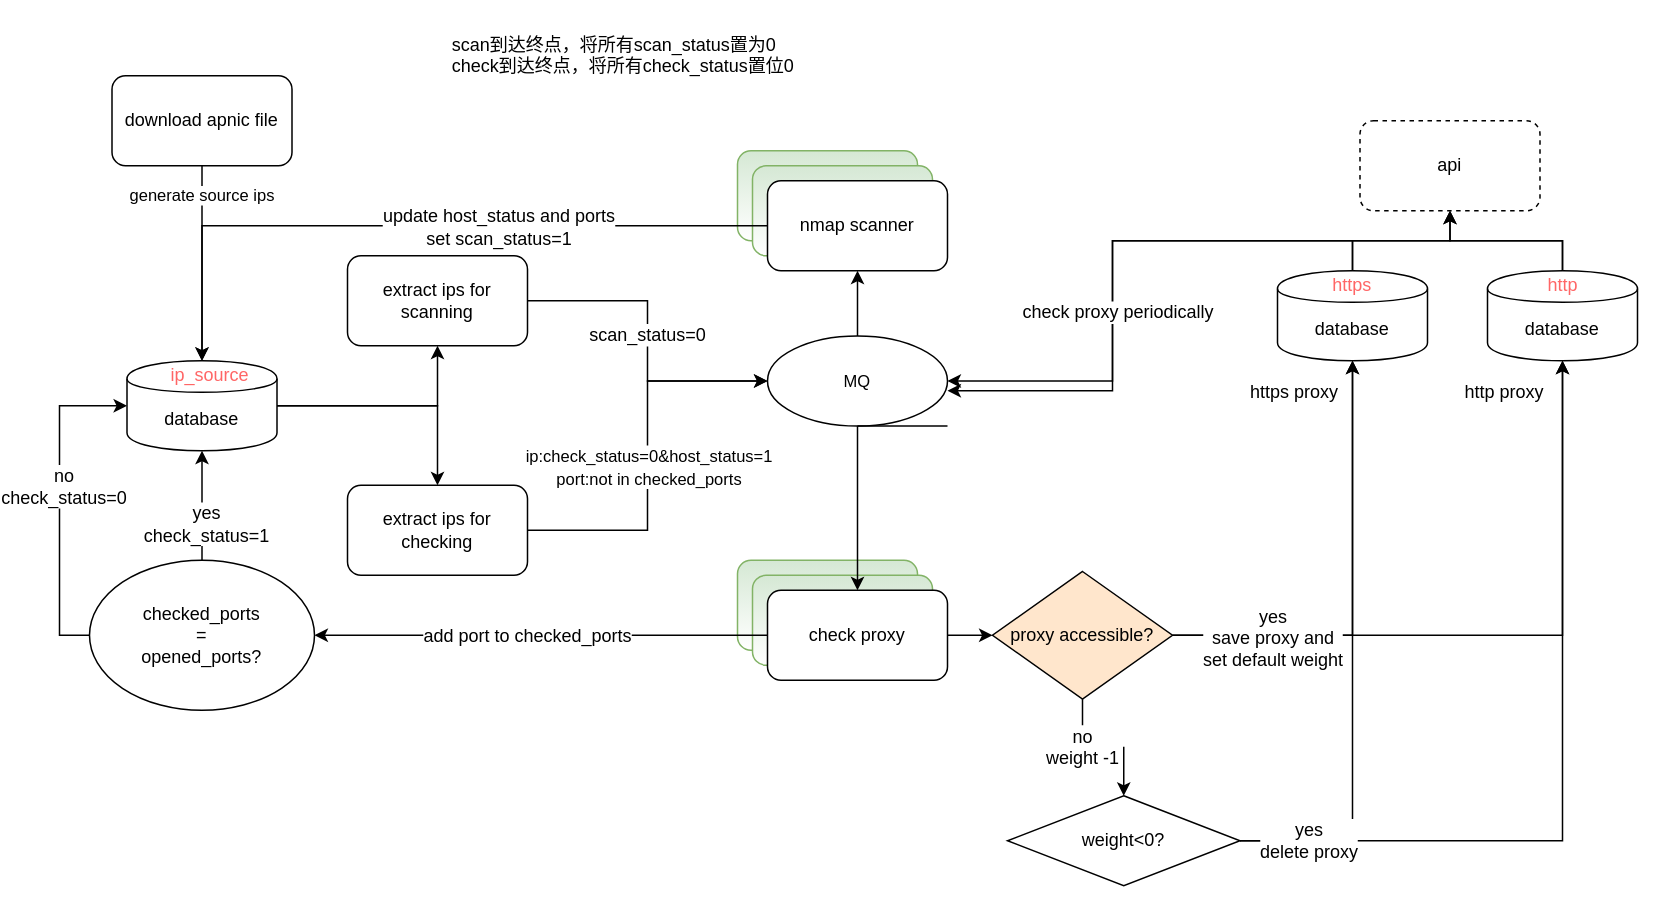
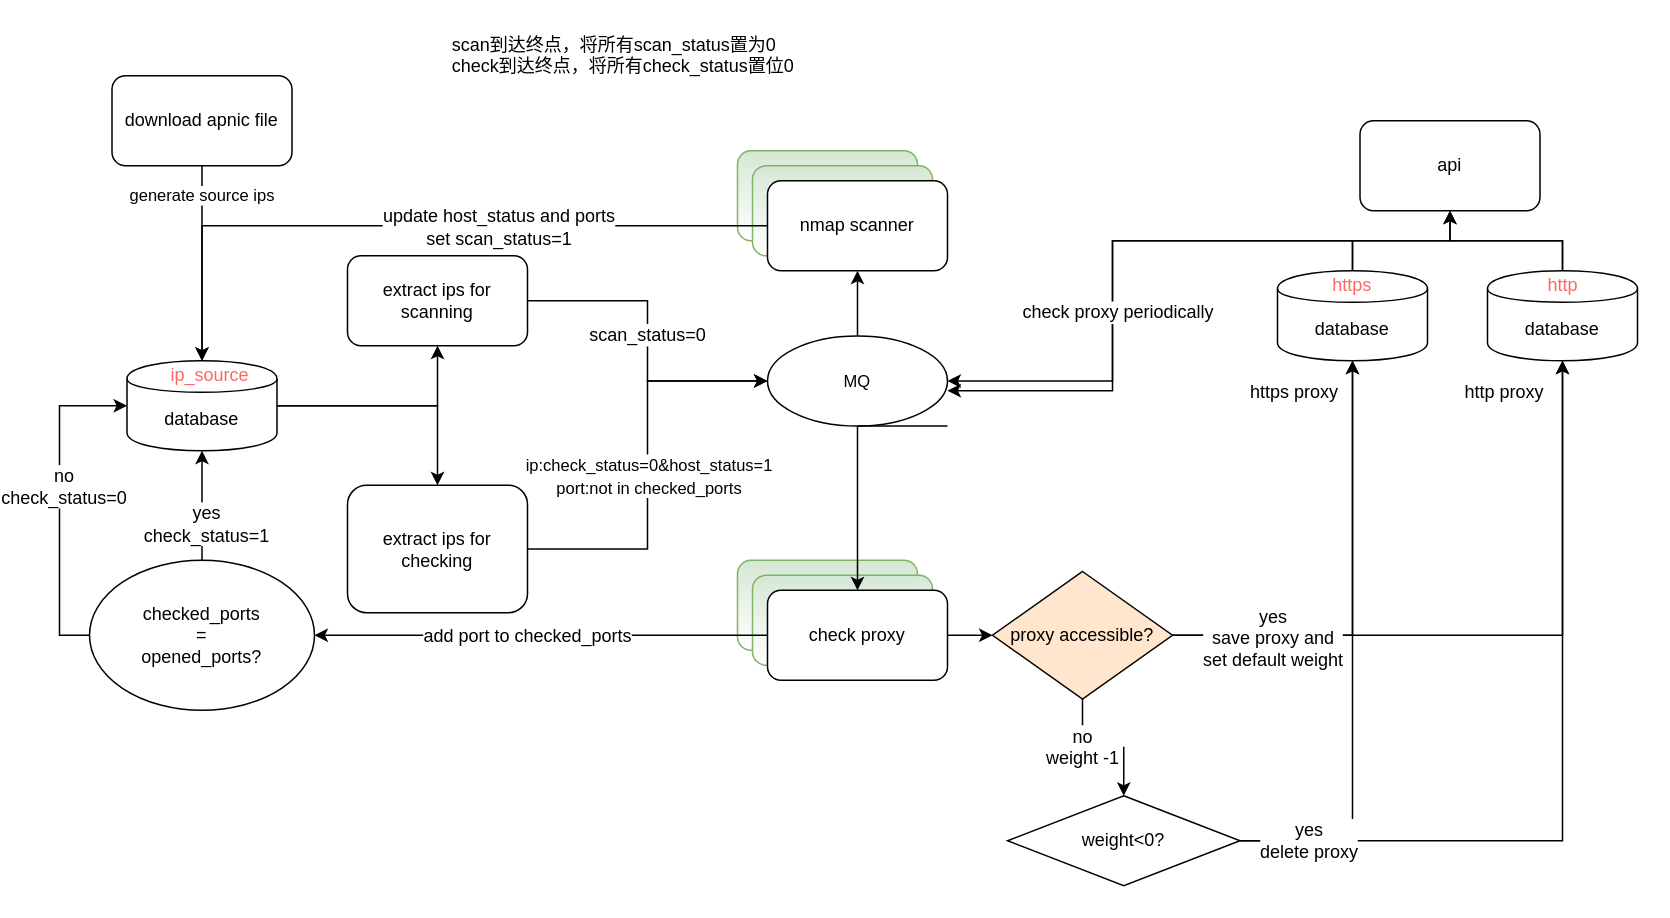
node "api": style dashed -> solid
node "extract ips for checking": size 180x90 -> 180x128
